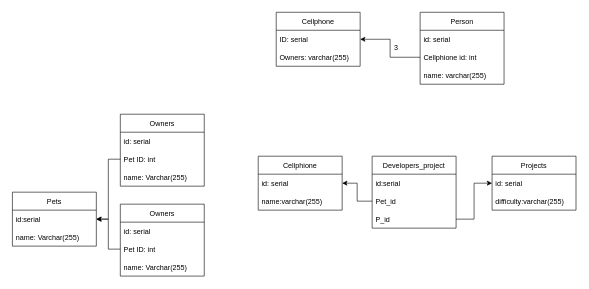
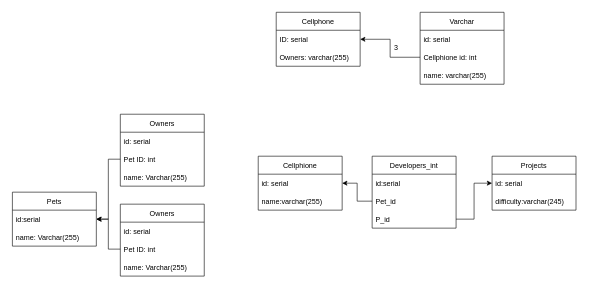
node "Person": label "Person" -> "Varchar"
node "Developers_project": label "Developers_project" -> "Developers_int"
node "difficulty:varchar(255)": label "difficulty:varchar(255)" -> "difficulty:varchar(245)"
